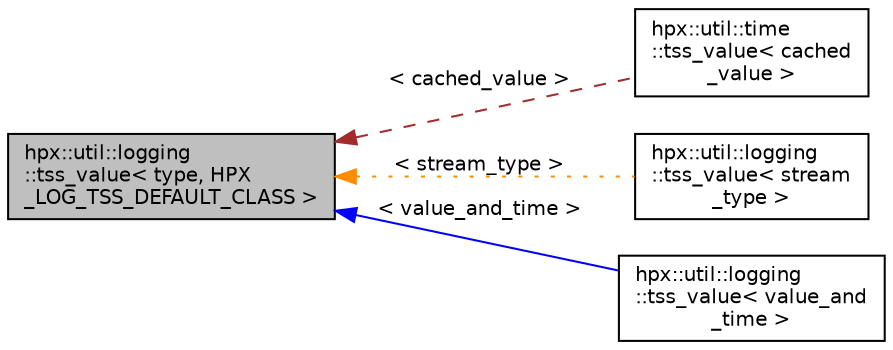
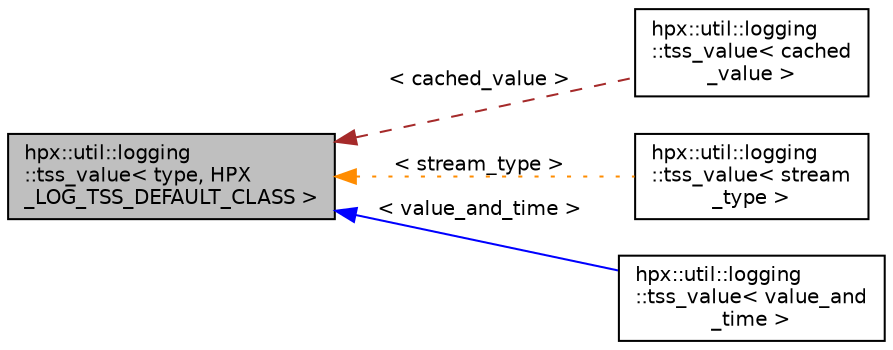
node "hpx::util::time ::tss_value< cached _value >": label "hpx::util::time ::tss_value< cached _value >" -> "hpx::util::logging ::tss_value< cached _value >"
